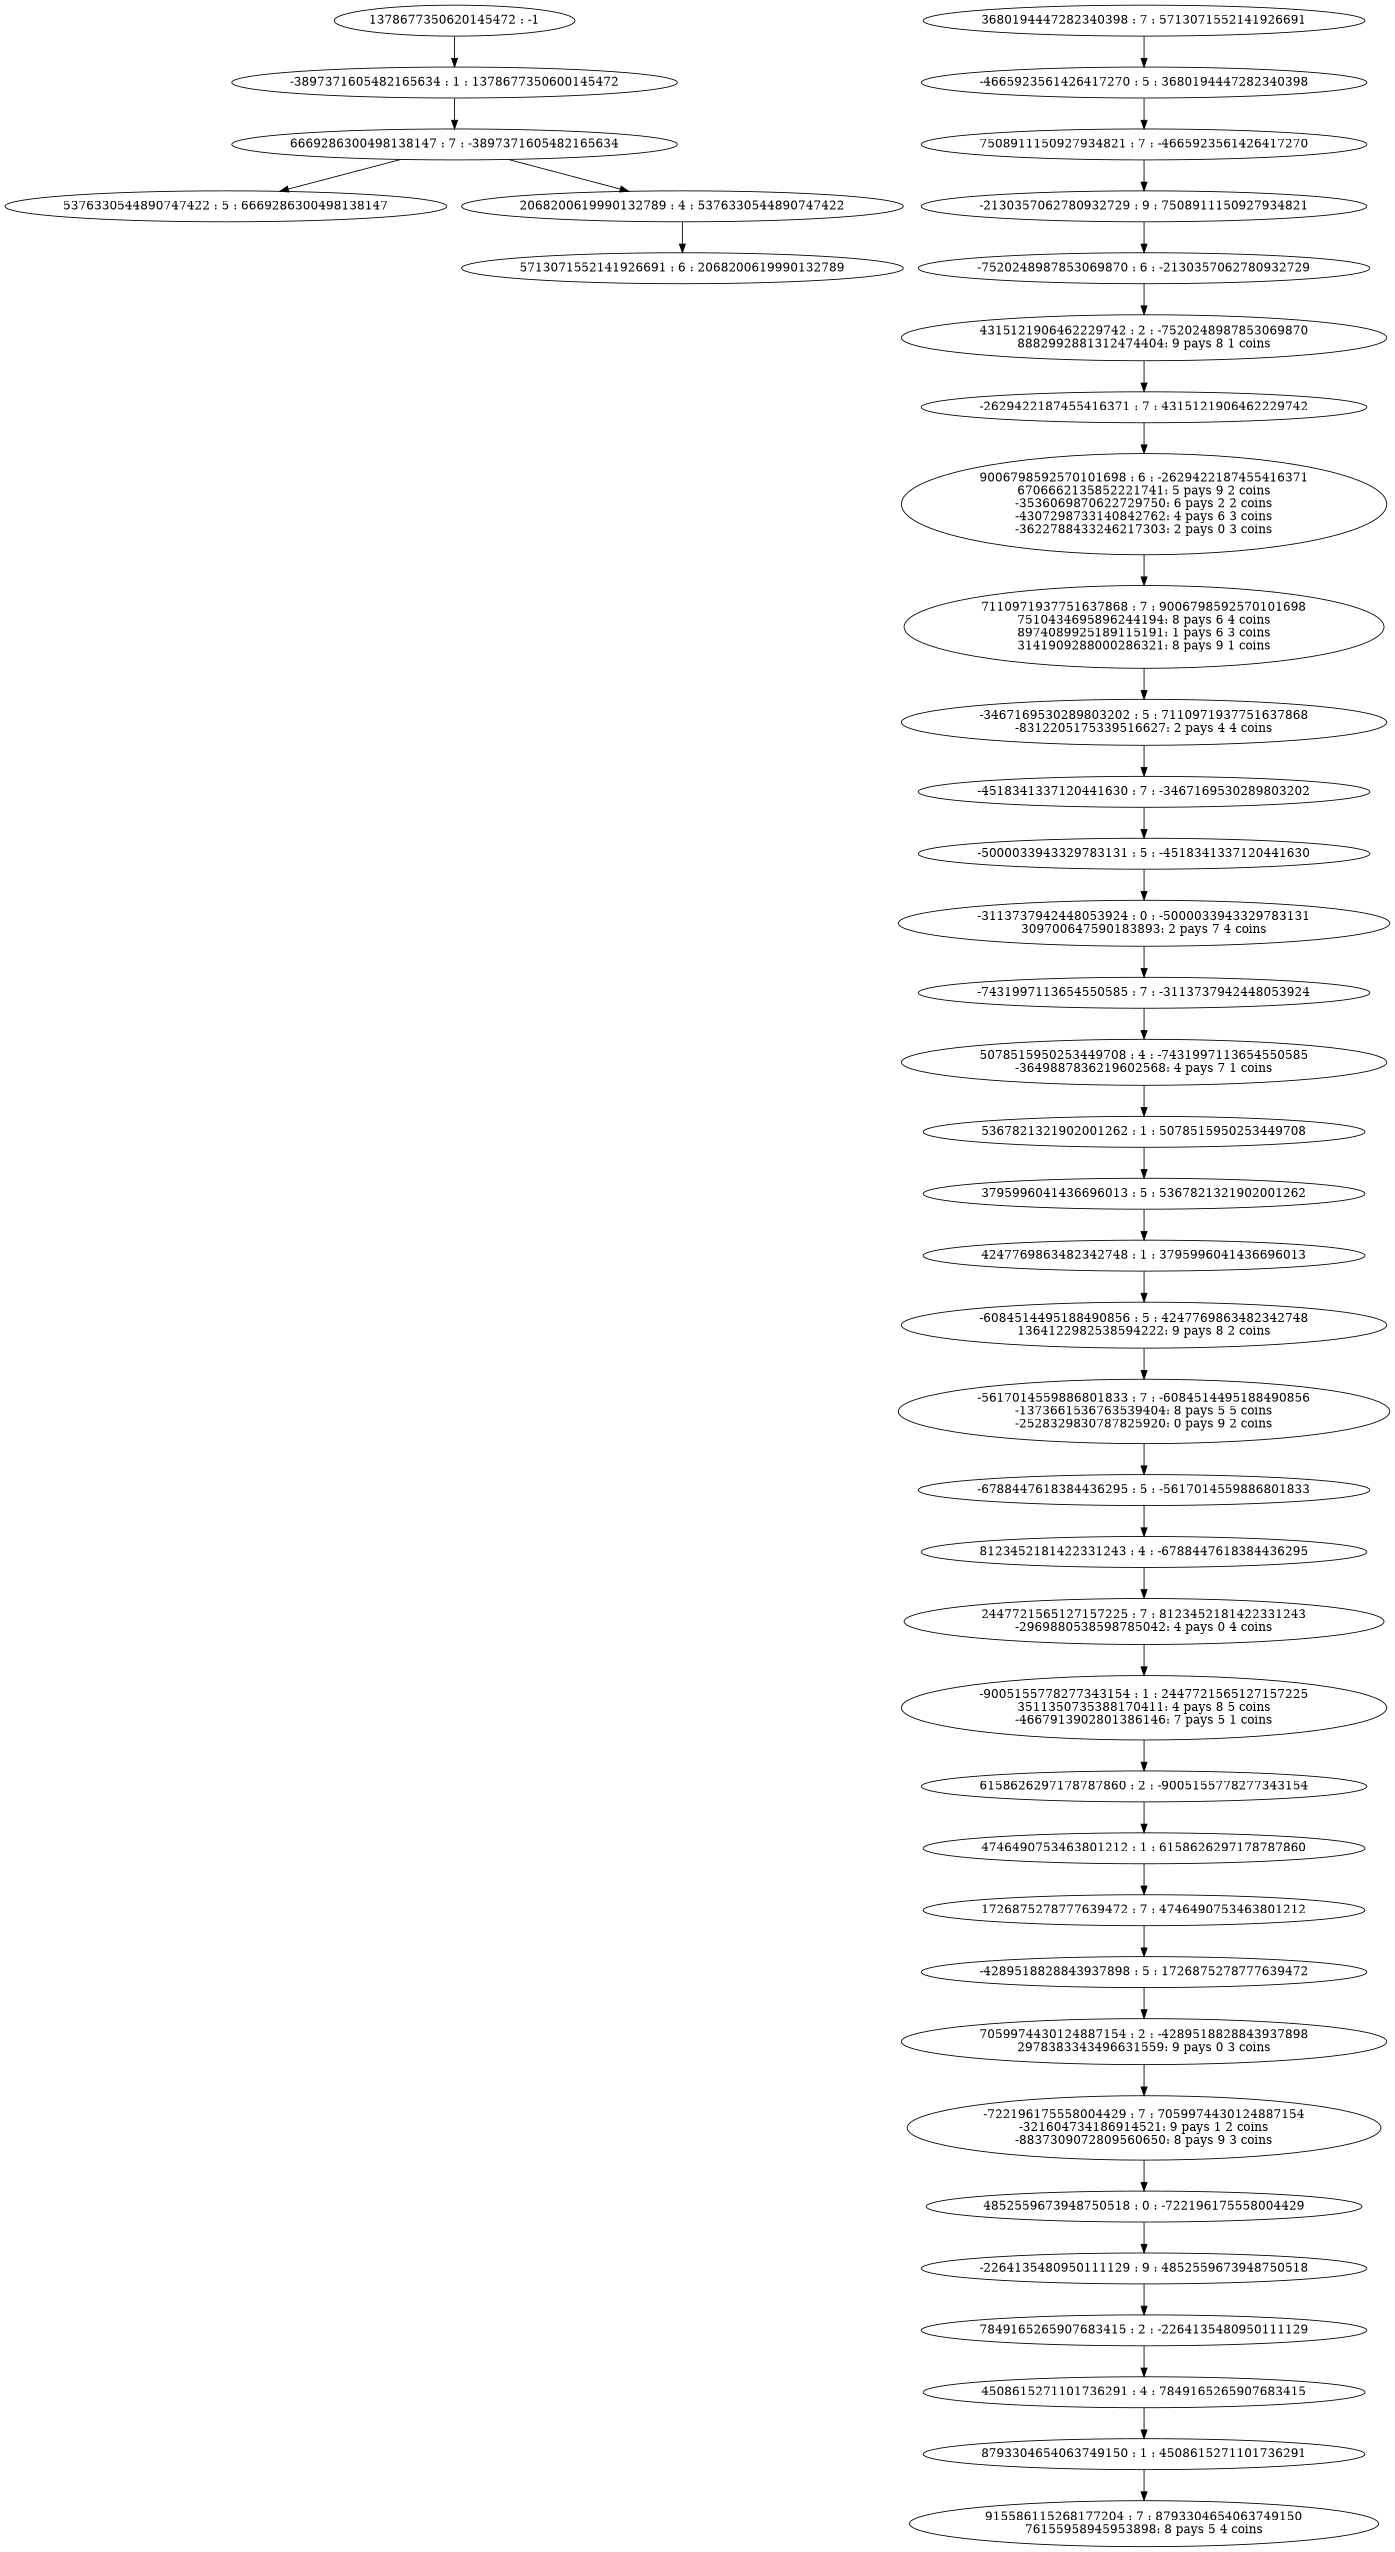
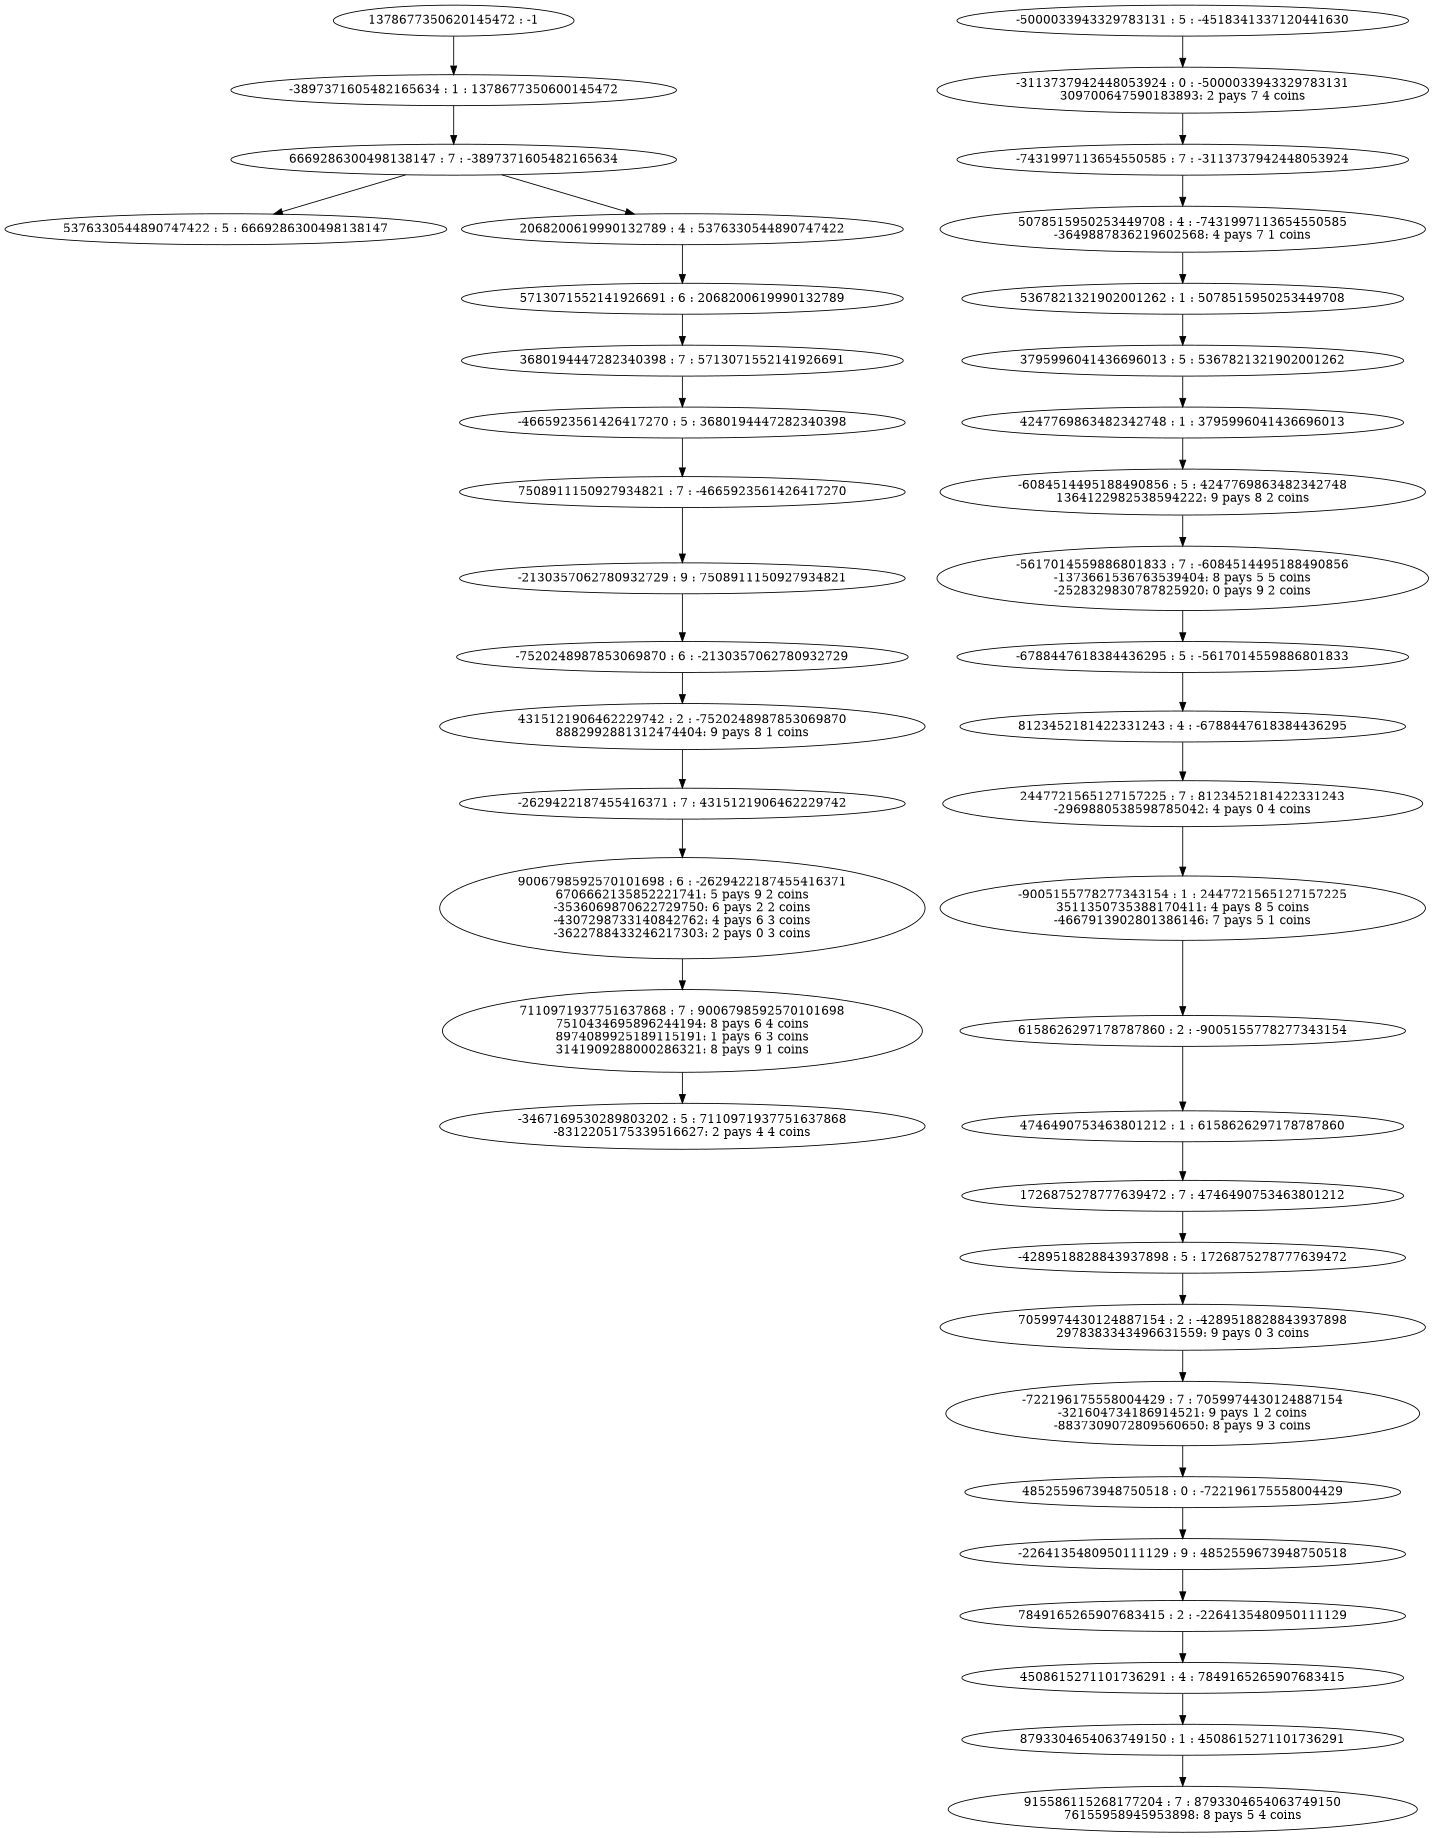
edge "5713071552141926691 : 6 : 2068200619990132789" -> "3680194447282340398 : 7 : 5713071552141926691": added
node "-4518341337120441630 : 7 : -3467169530289803202": removed
